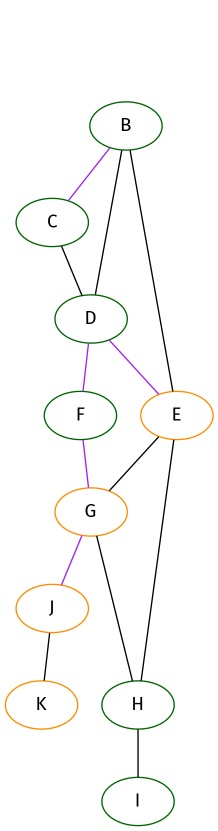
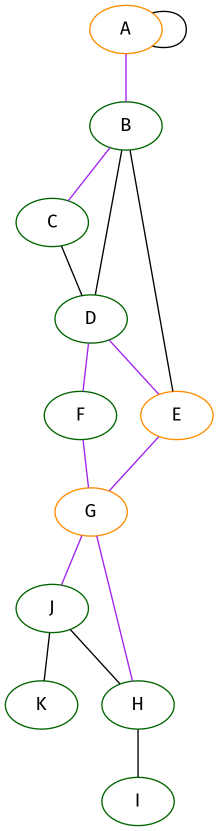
node "A": added
edge "E" -- "G": color black -> purple
edge "E" -- "H": now "J" -- "H"
node "J": color darkorange -> darkgreen
edge "G" -- "H": color black -> purple
node "K": color darkorange -> darkgreen
